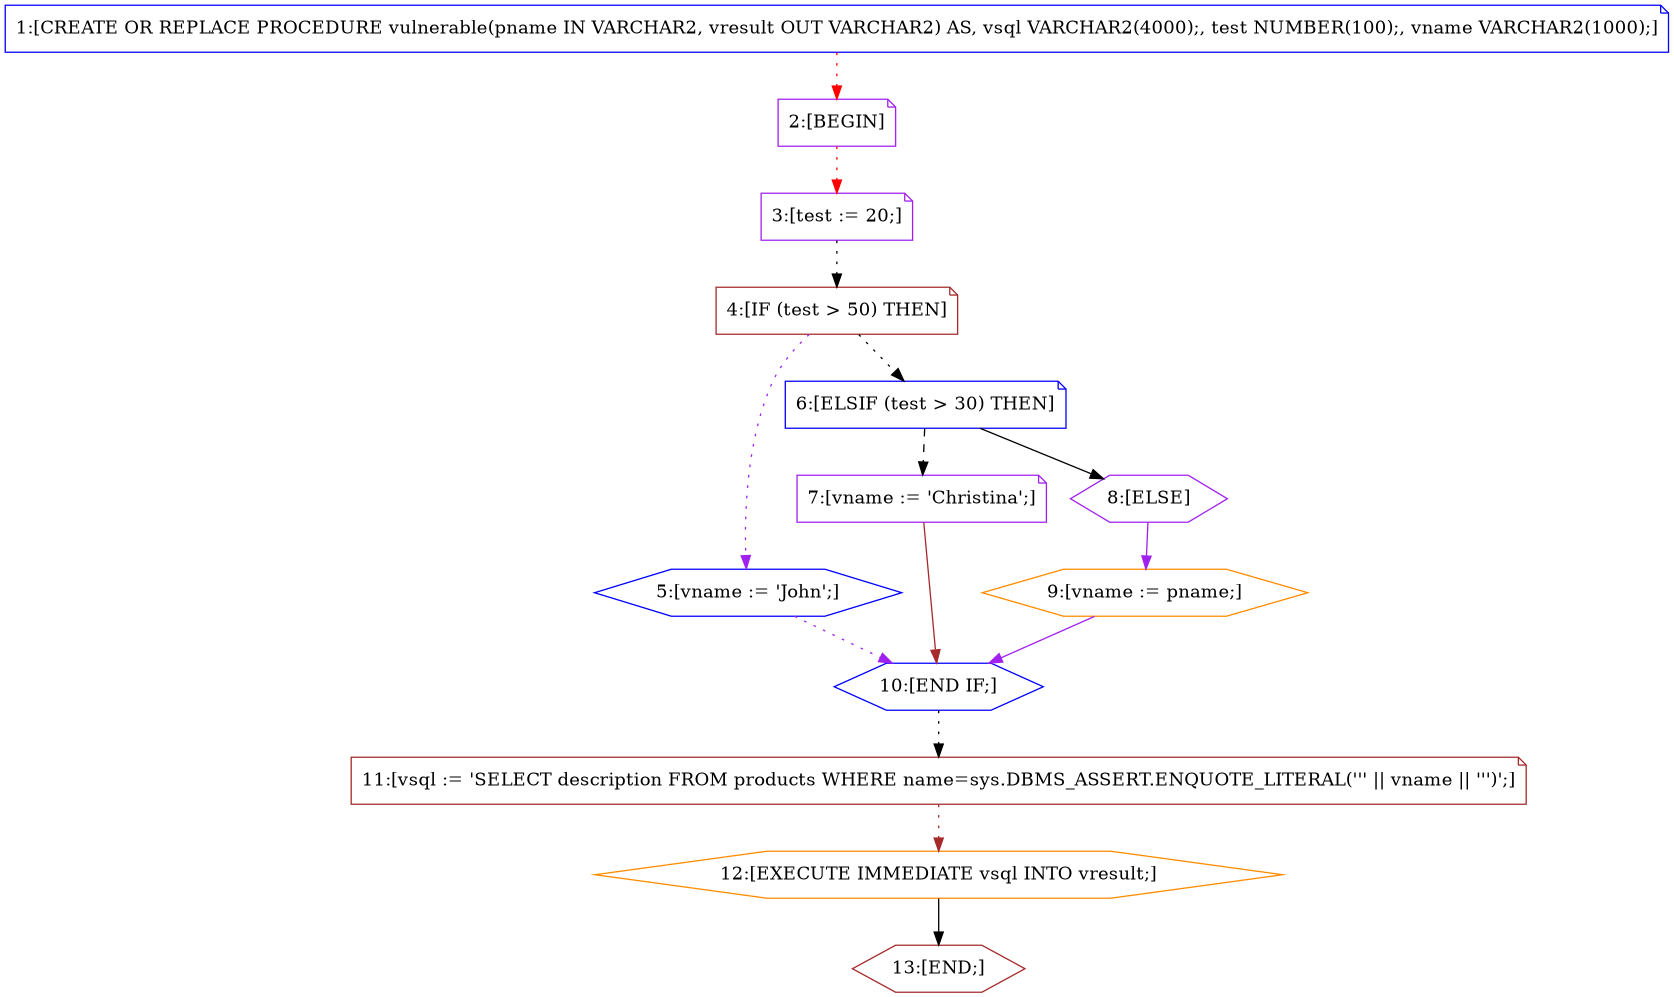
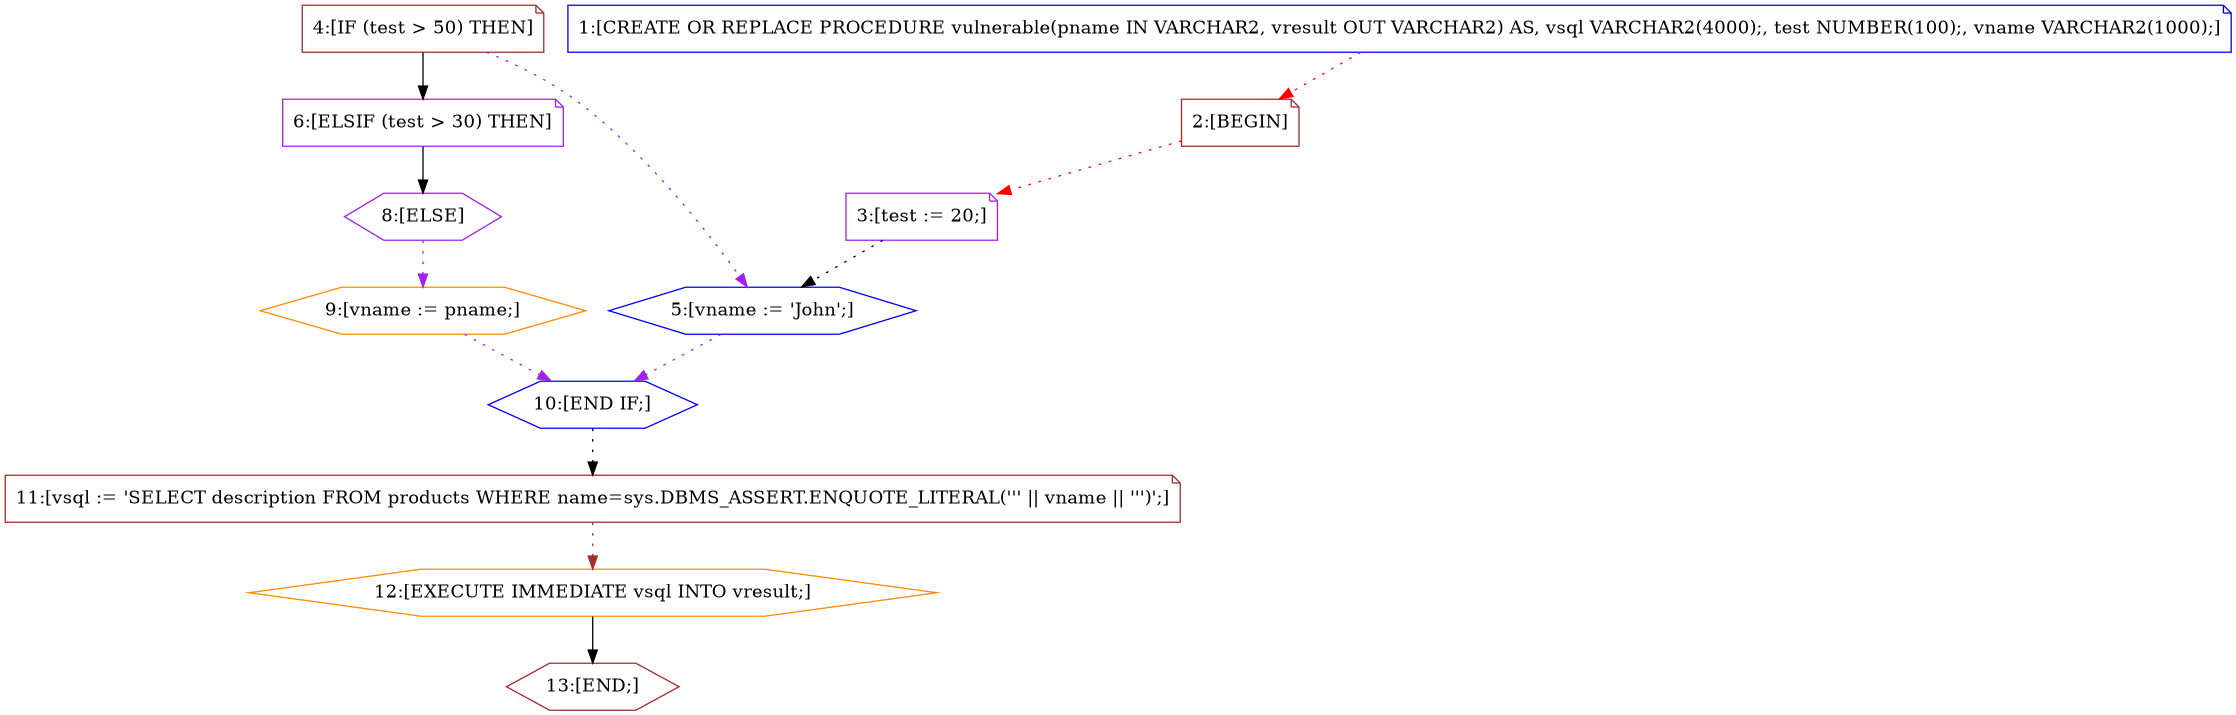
node "2:[BEGIN]": color purple -> brown
edge "3:[test := 20;]" -> "4:[IF (test > 50) THEN]": now "3:[test := 20;]" -> "5:[vname := 'John';]"
edge "4:[IF (test > 50) THEN]" -> "6:[ELSIF (test > 30) THEN]": style dotted -> solid
node "6:[ELSIF (test > 30) THEN]": color blue -> purple
node "7:[vname := 'Christina';]": removed
edge "8:[ELSE]" -> "9:[vname := pname;]": style solid -> dotted
edge "9:[vname := pname;]" -> "10:[END IF;]": style solid -> dotted
